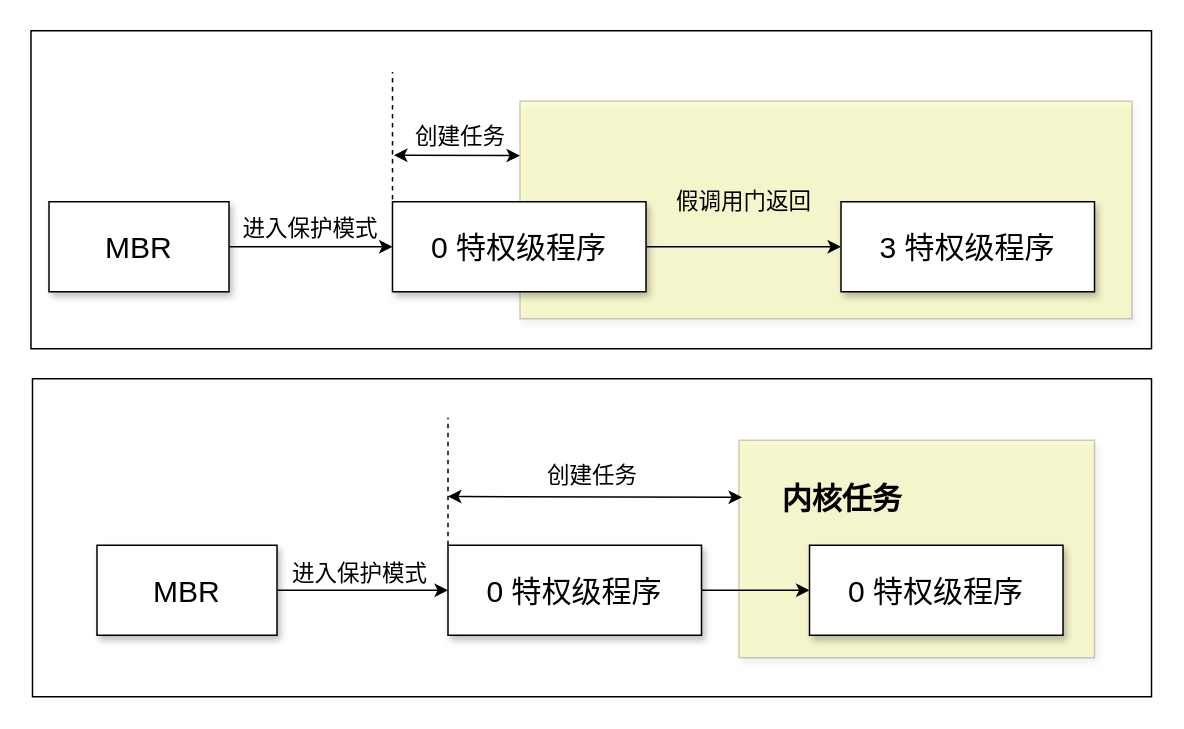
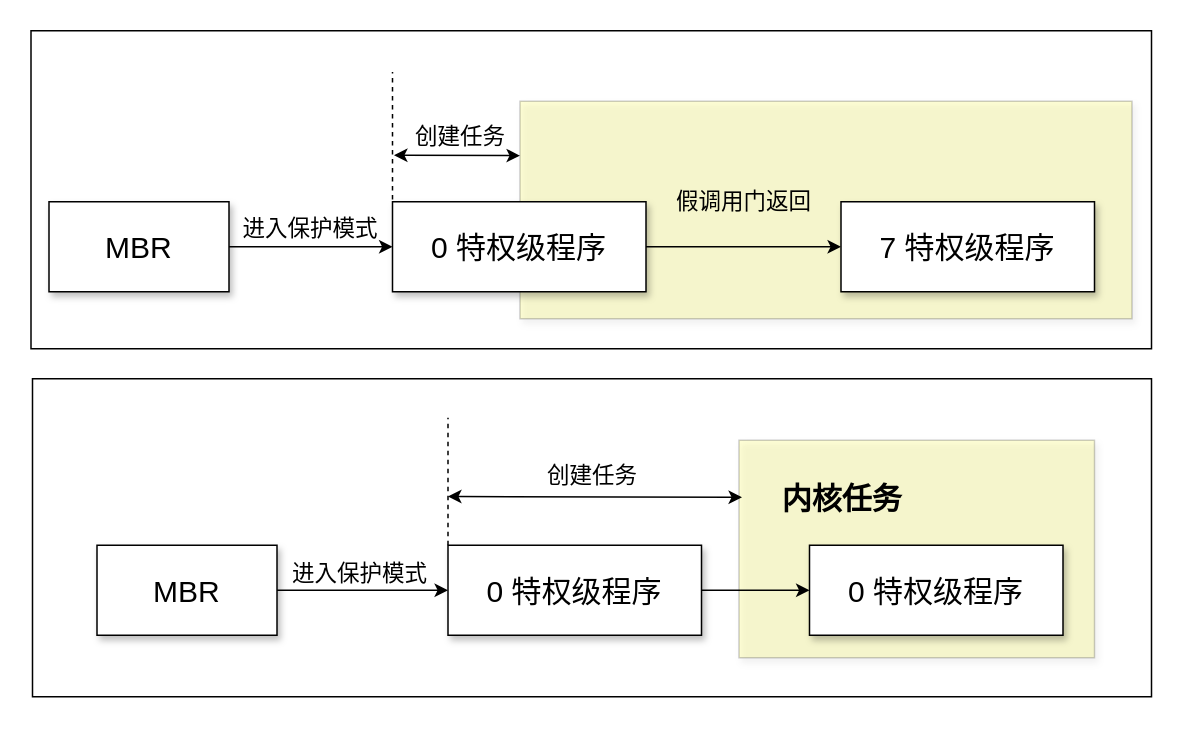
node "3 特权级程序": label "3 特权级程序" -> "7 特权级程序"
